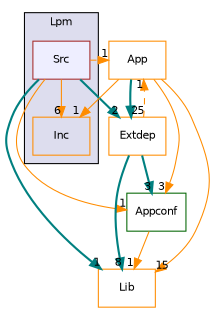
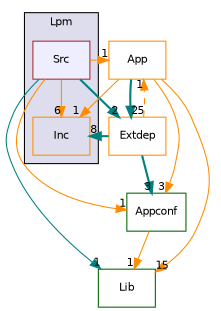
edge "Src" -> "Lib": style bold -> solid
edge "Extdep" -> "Lib": now "Extdep" -> "Inc"
node "Lib": color darkorange -> darkgreen
